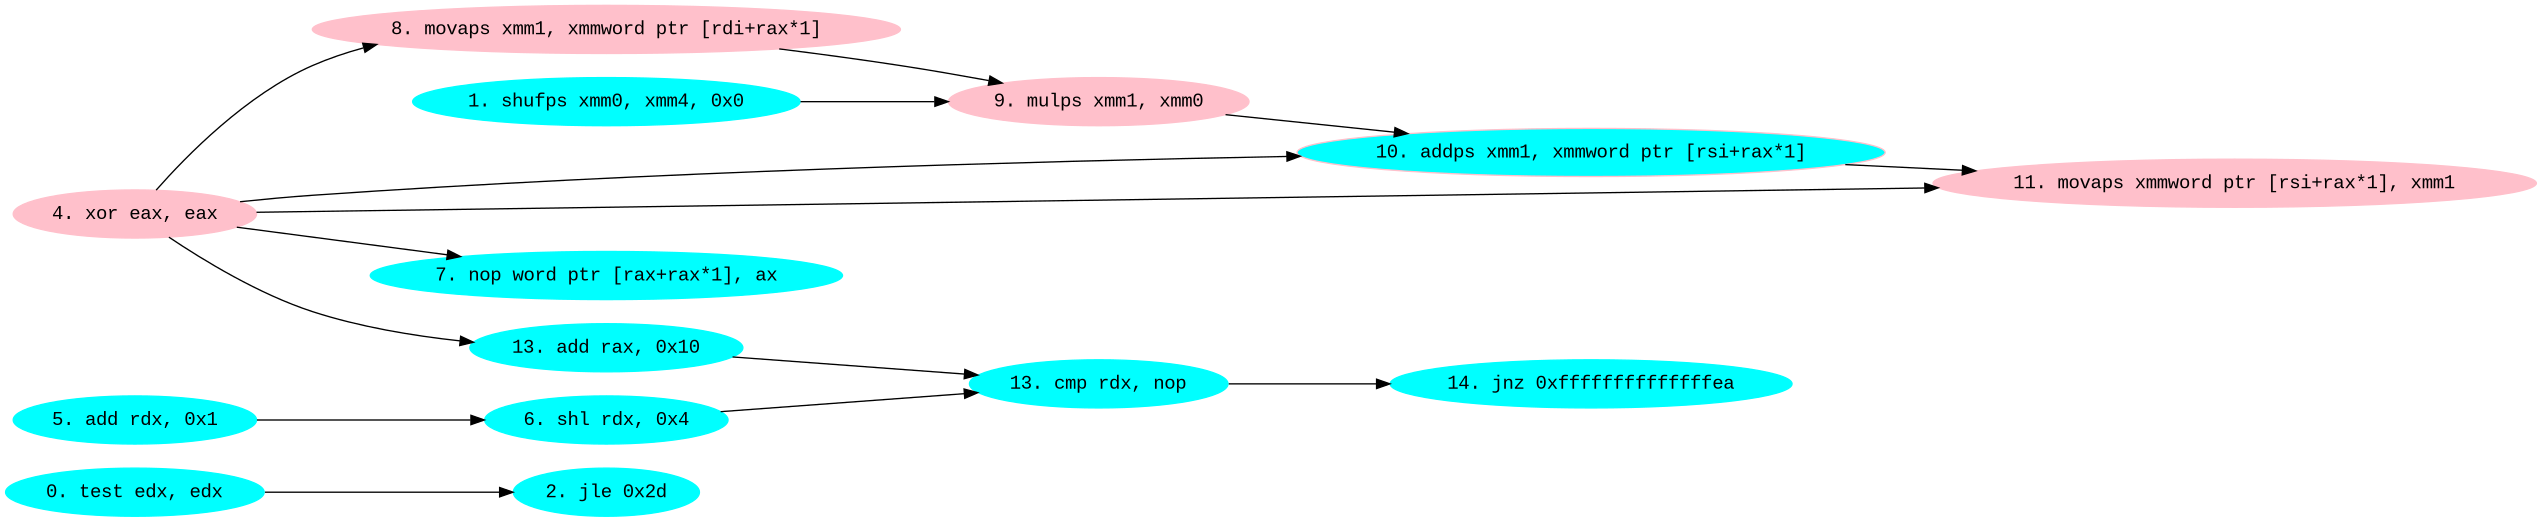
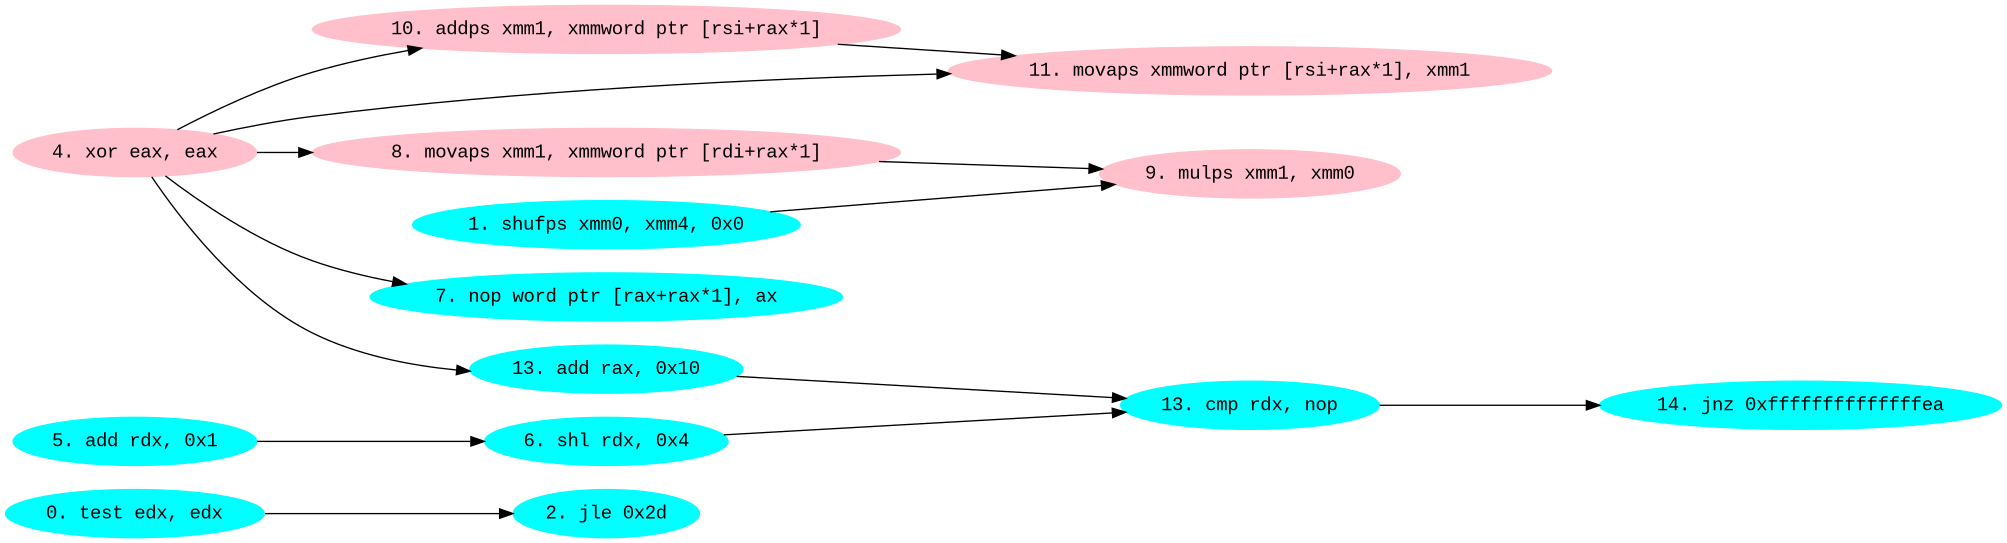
edge "9. mulps xmm1, xmm0" -> "10. addps xmm1, xmmword ptr [rsi+rax*1]": removed
node "10. addps xmm1, xmmword ptr [rsi+rax*1]": fillcolor cyan -> pink
